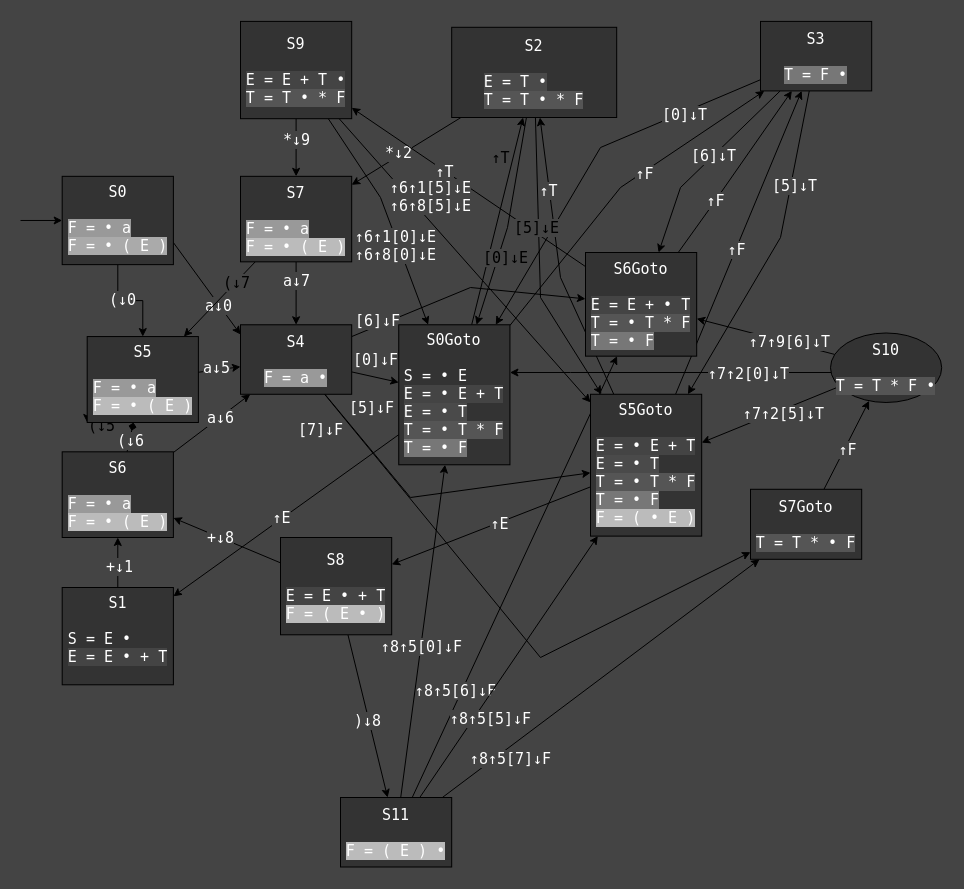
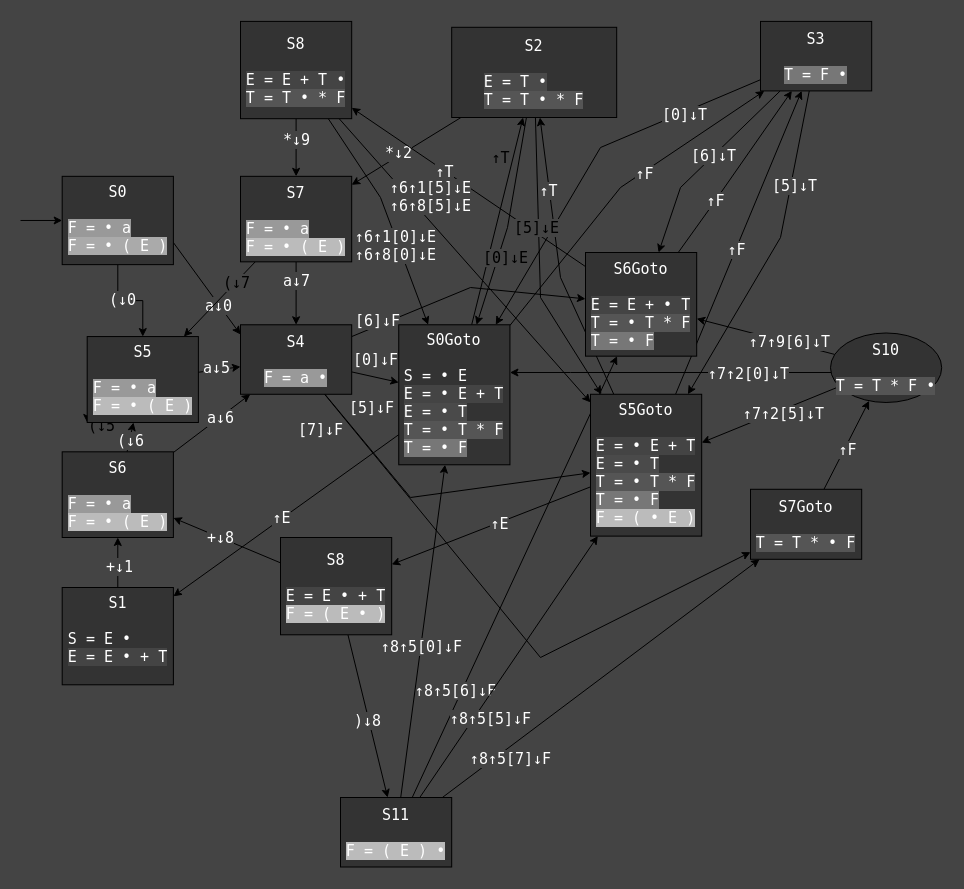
node "S9 E = E + T • T = T • * F": label "S9 E = E + T • T = T • * F" -> "S8 E = E + T • T = T • * F"
edge "S6 F = • a F = • ( E )" -> "S5 F = • a F = • ( E )": arrowhead diamond -> classic
